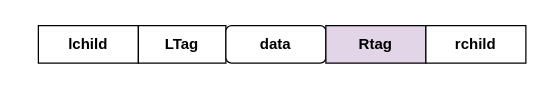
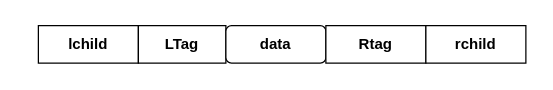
node "Rtag": fillcolor #e1d5e7 -> #ffffff
